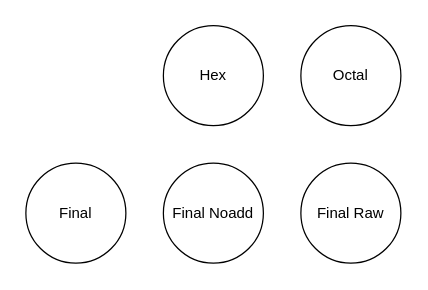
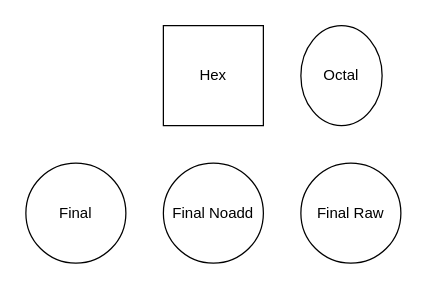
node "Hex": shape ellipse -> rectangle
node "Octal": size 100x100 -> 81x100
